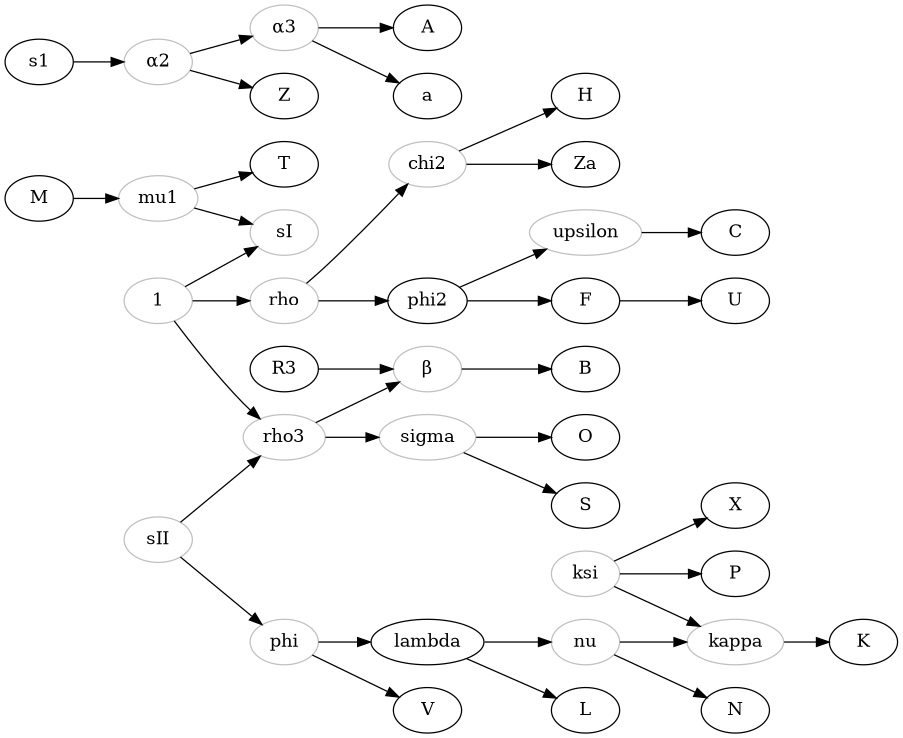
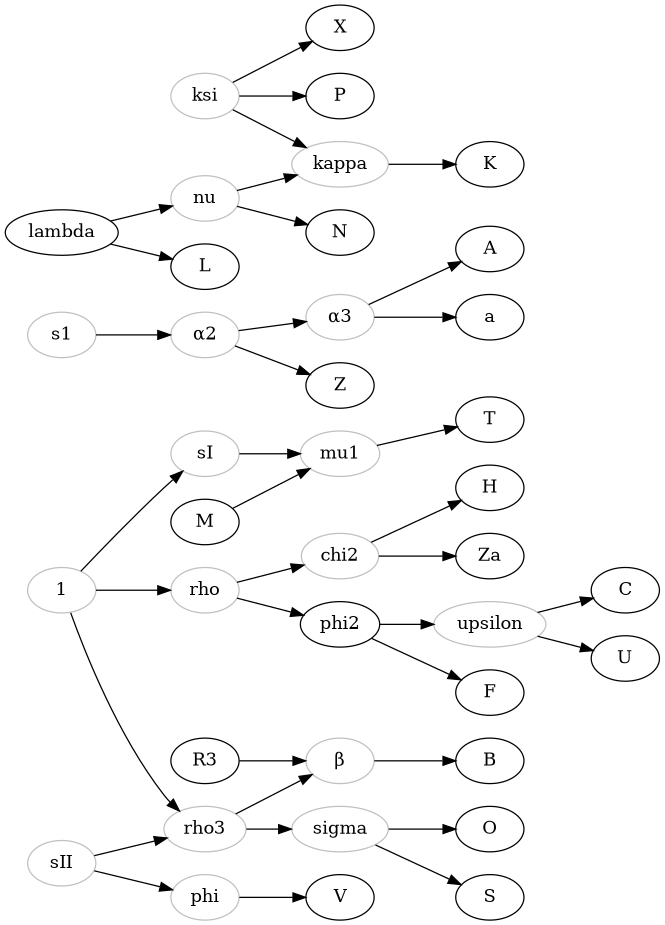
node "s1": color black -> grey
edge "mu1" -> "sI": reversed
edge "F" -> "U": now "upsilon" -> "U"
edge "phi" -> "lambda": removed
